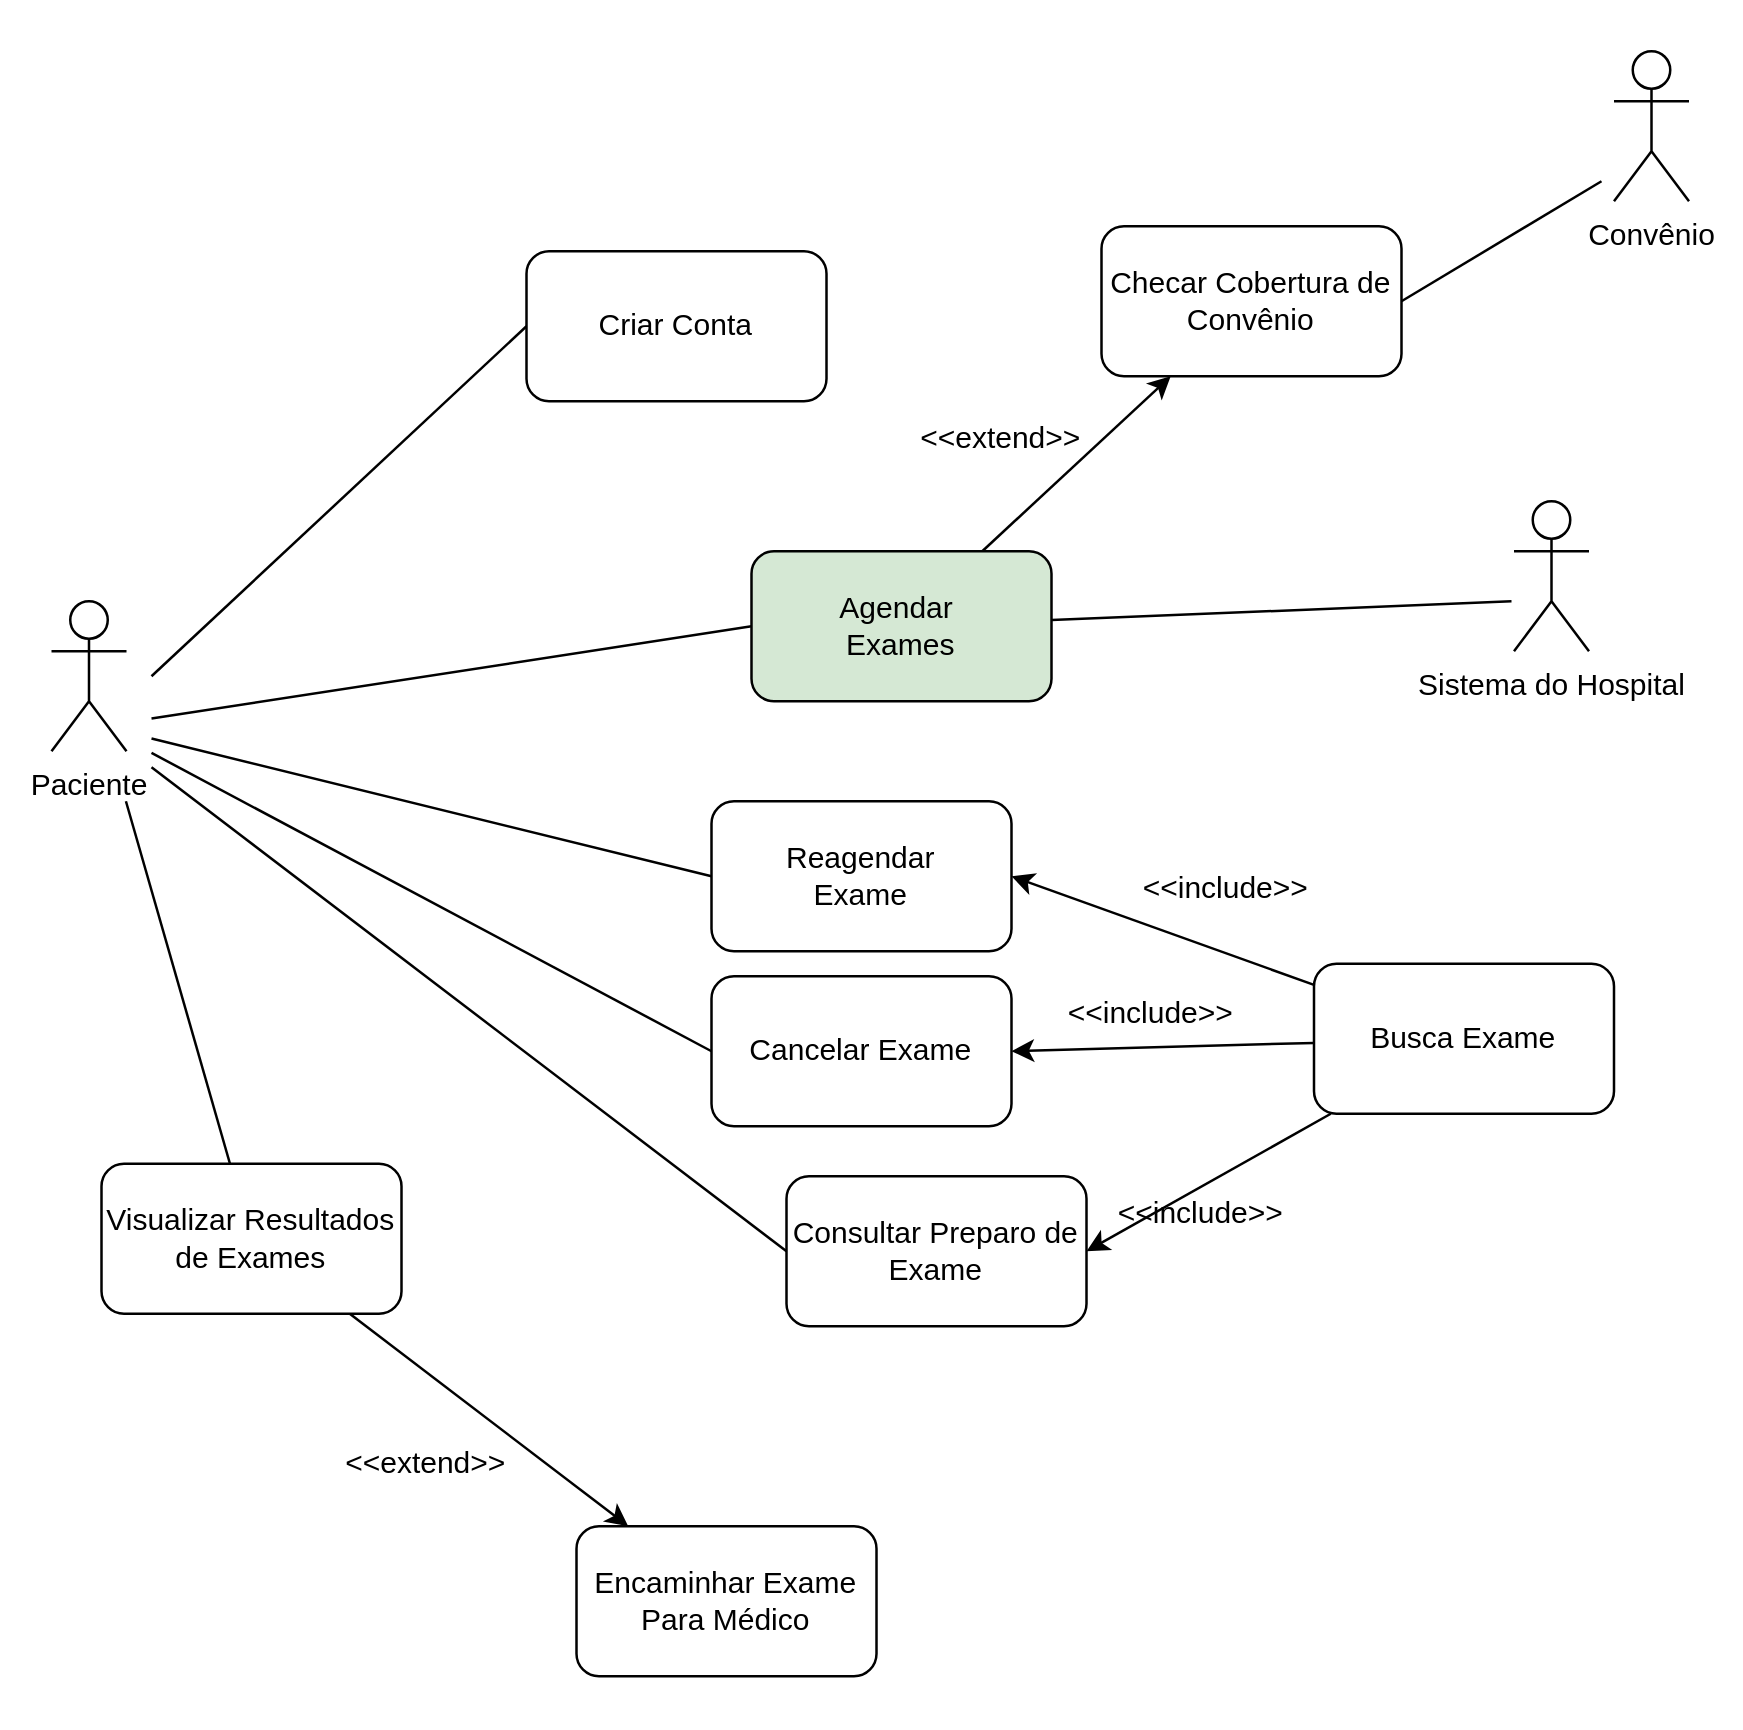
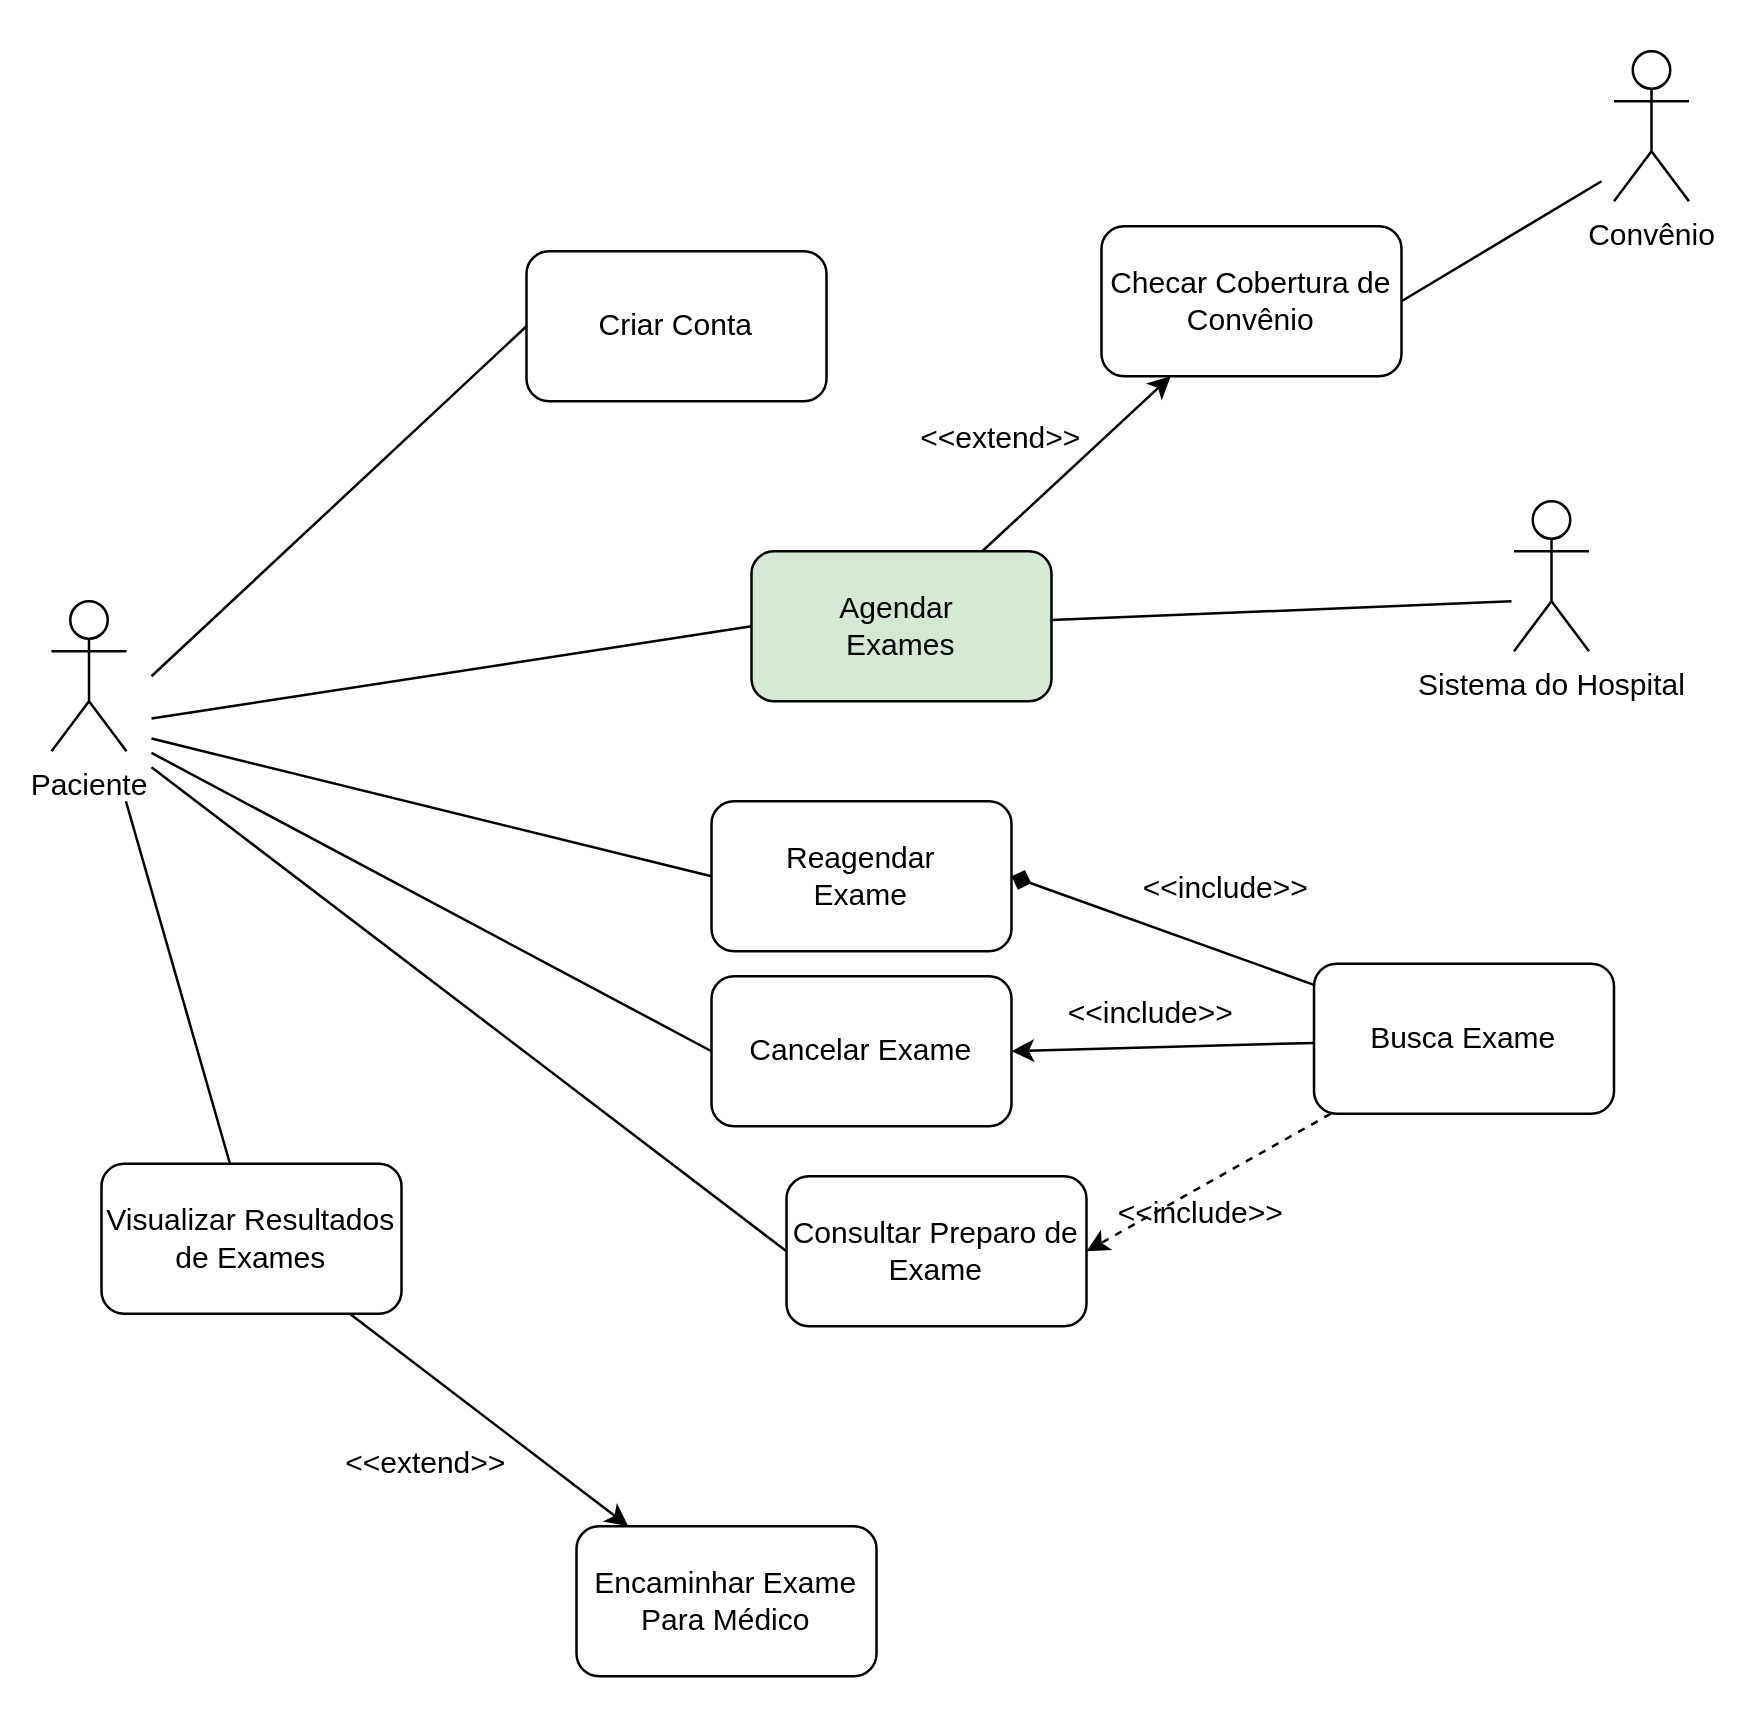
edge "Busca Exame" -> "Reagendar Exame": arrowhead classic -> diamond
edge "Busca Exame" -> "Consultar Preparo de Exame": style solid -> dashed
